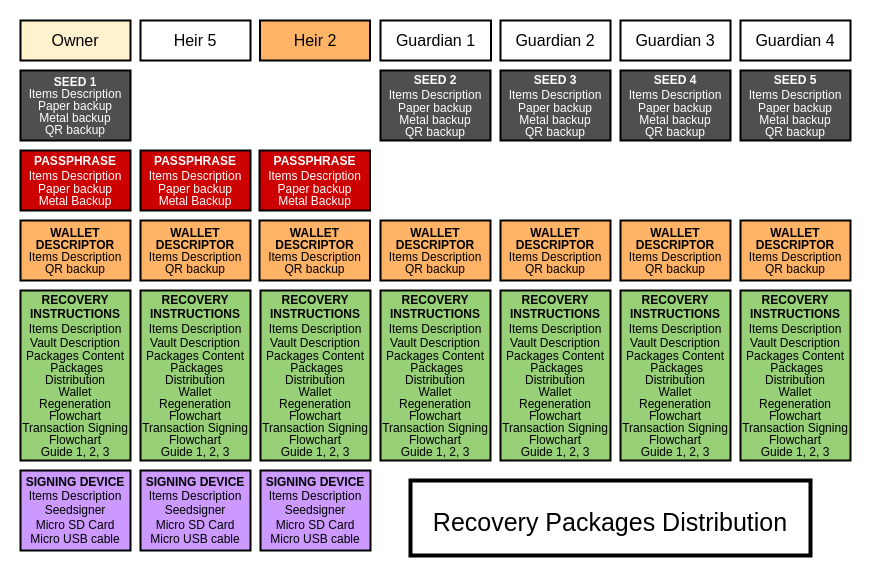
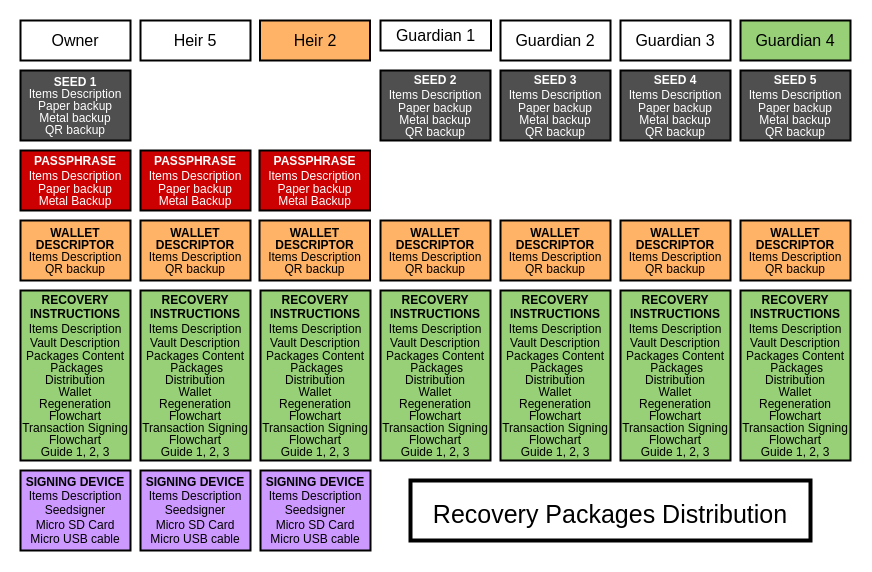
node "Owner": fillcolor #fff2cc -> #ffffff
node "Guardian 1": size 111x40 -> 111x30
node "Guardian 4": fillcolor #ffffff -> #97d077
node "Recovery Packages Distribution": size 400x75 -> 400x60
